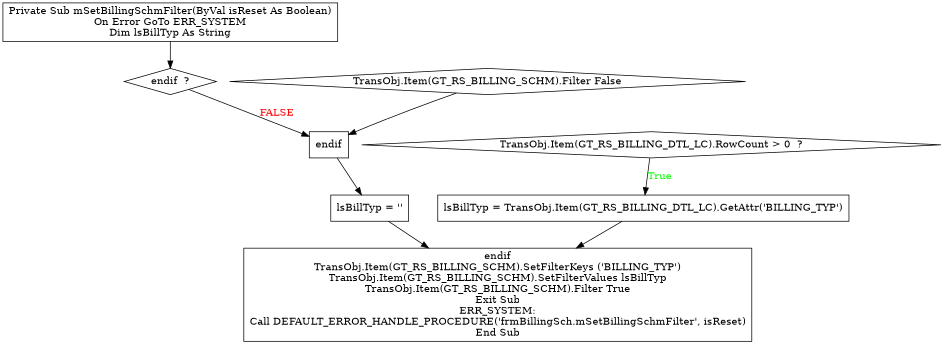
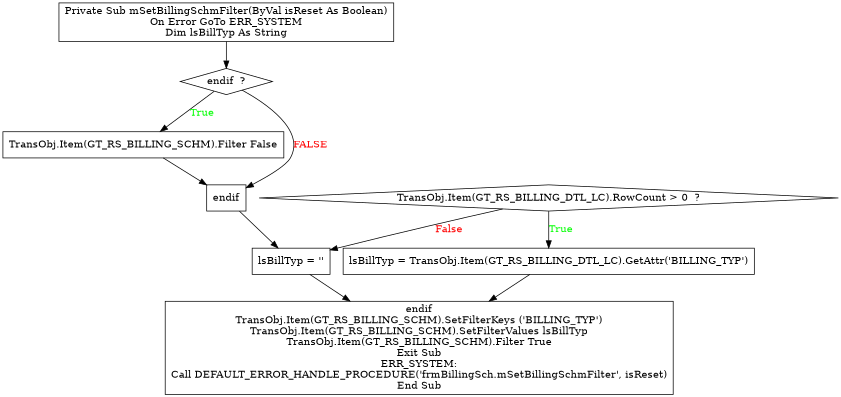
node "TransObj.Item(GT_RS_BILLING_SCHM).Filter False": shape diamond -> box
edge "endif  ?" -> "TransObj.Item(GT_RS_BILLING_SCHM).Filter False": added, label "True"
edge "TransObj.Item(GT_RS_BILLING_DTL_LC).RowCount > 0  ?" -> "lsBillTyp = ''": added, label "False"
